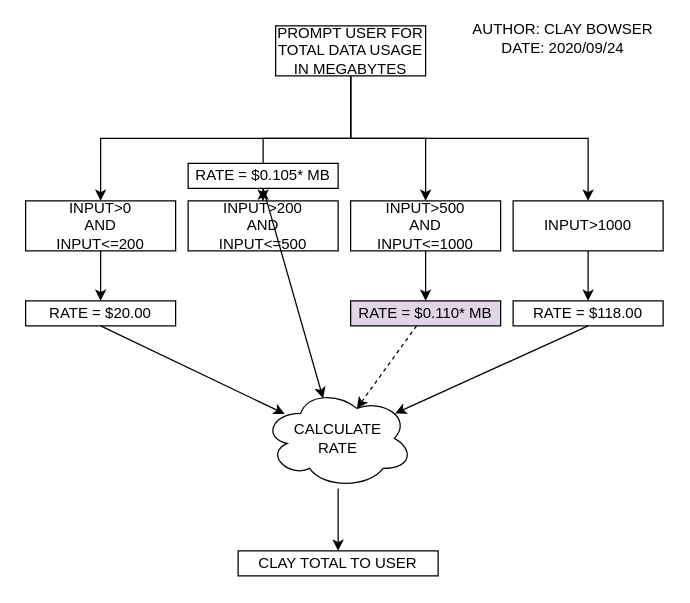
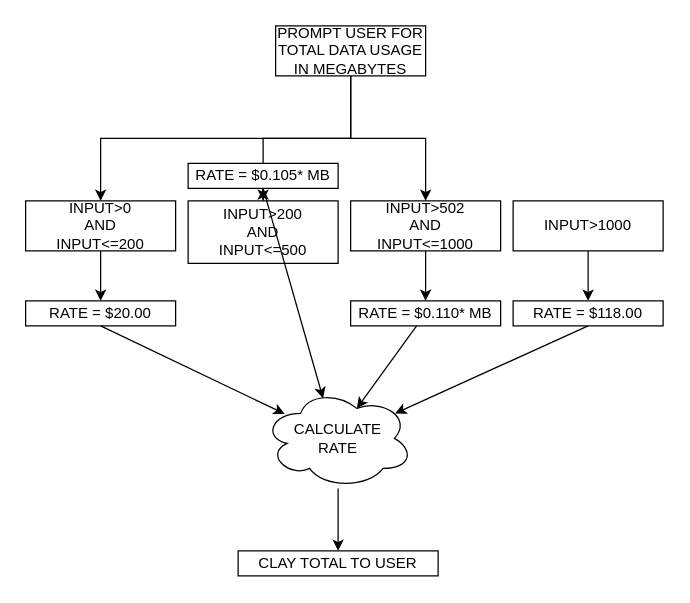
node "AUTHOR: CLAY BOWSER DATE: 2020/09/24": removed
edge "PROMPT USER FOR TOTAL DATA USAGE IN MEGABYTES" -> "INPUT>1000": removed
node "INPUT>200 AND INPUT<=500": size 150x50 -> 150x63
node "INPUT>500 AND INPUT<=1000": label "INPUT>500 AND INPUT<=1000" -> "INPUT>502 AND INPUT<=1000"
node "RATE = $0.110* MB": fillcolor #e1d5e7 -> #ffffff
edge "RATE = $0.110* MB" -> "CALCULATE RATE": style dashed -> solid
